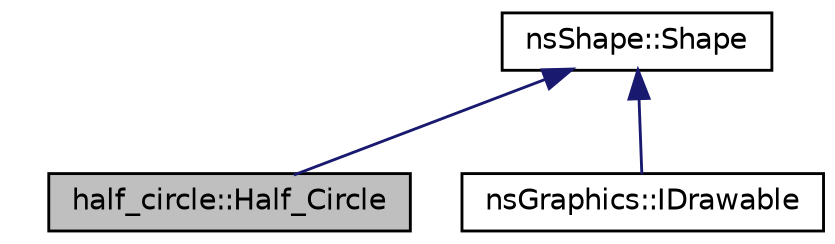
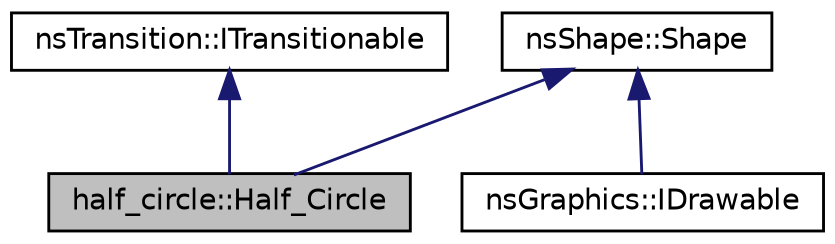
node "nsTransition::ITransitionable": added
